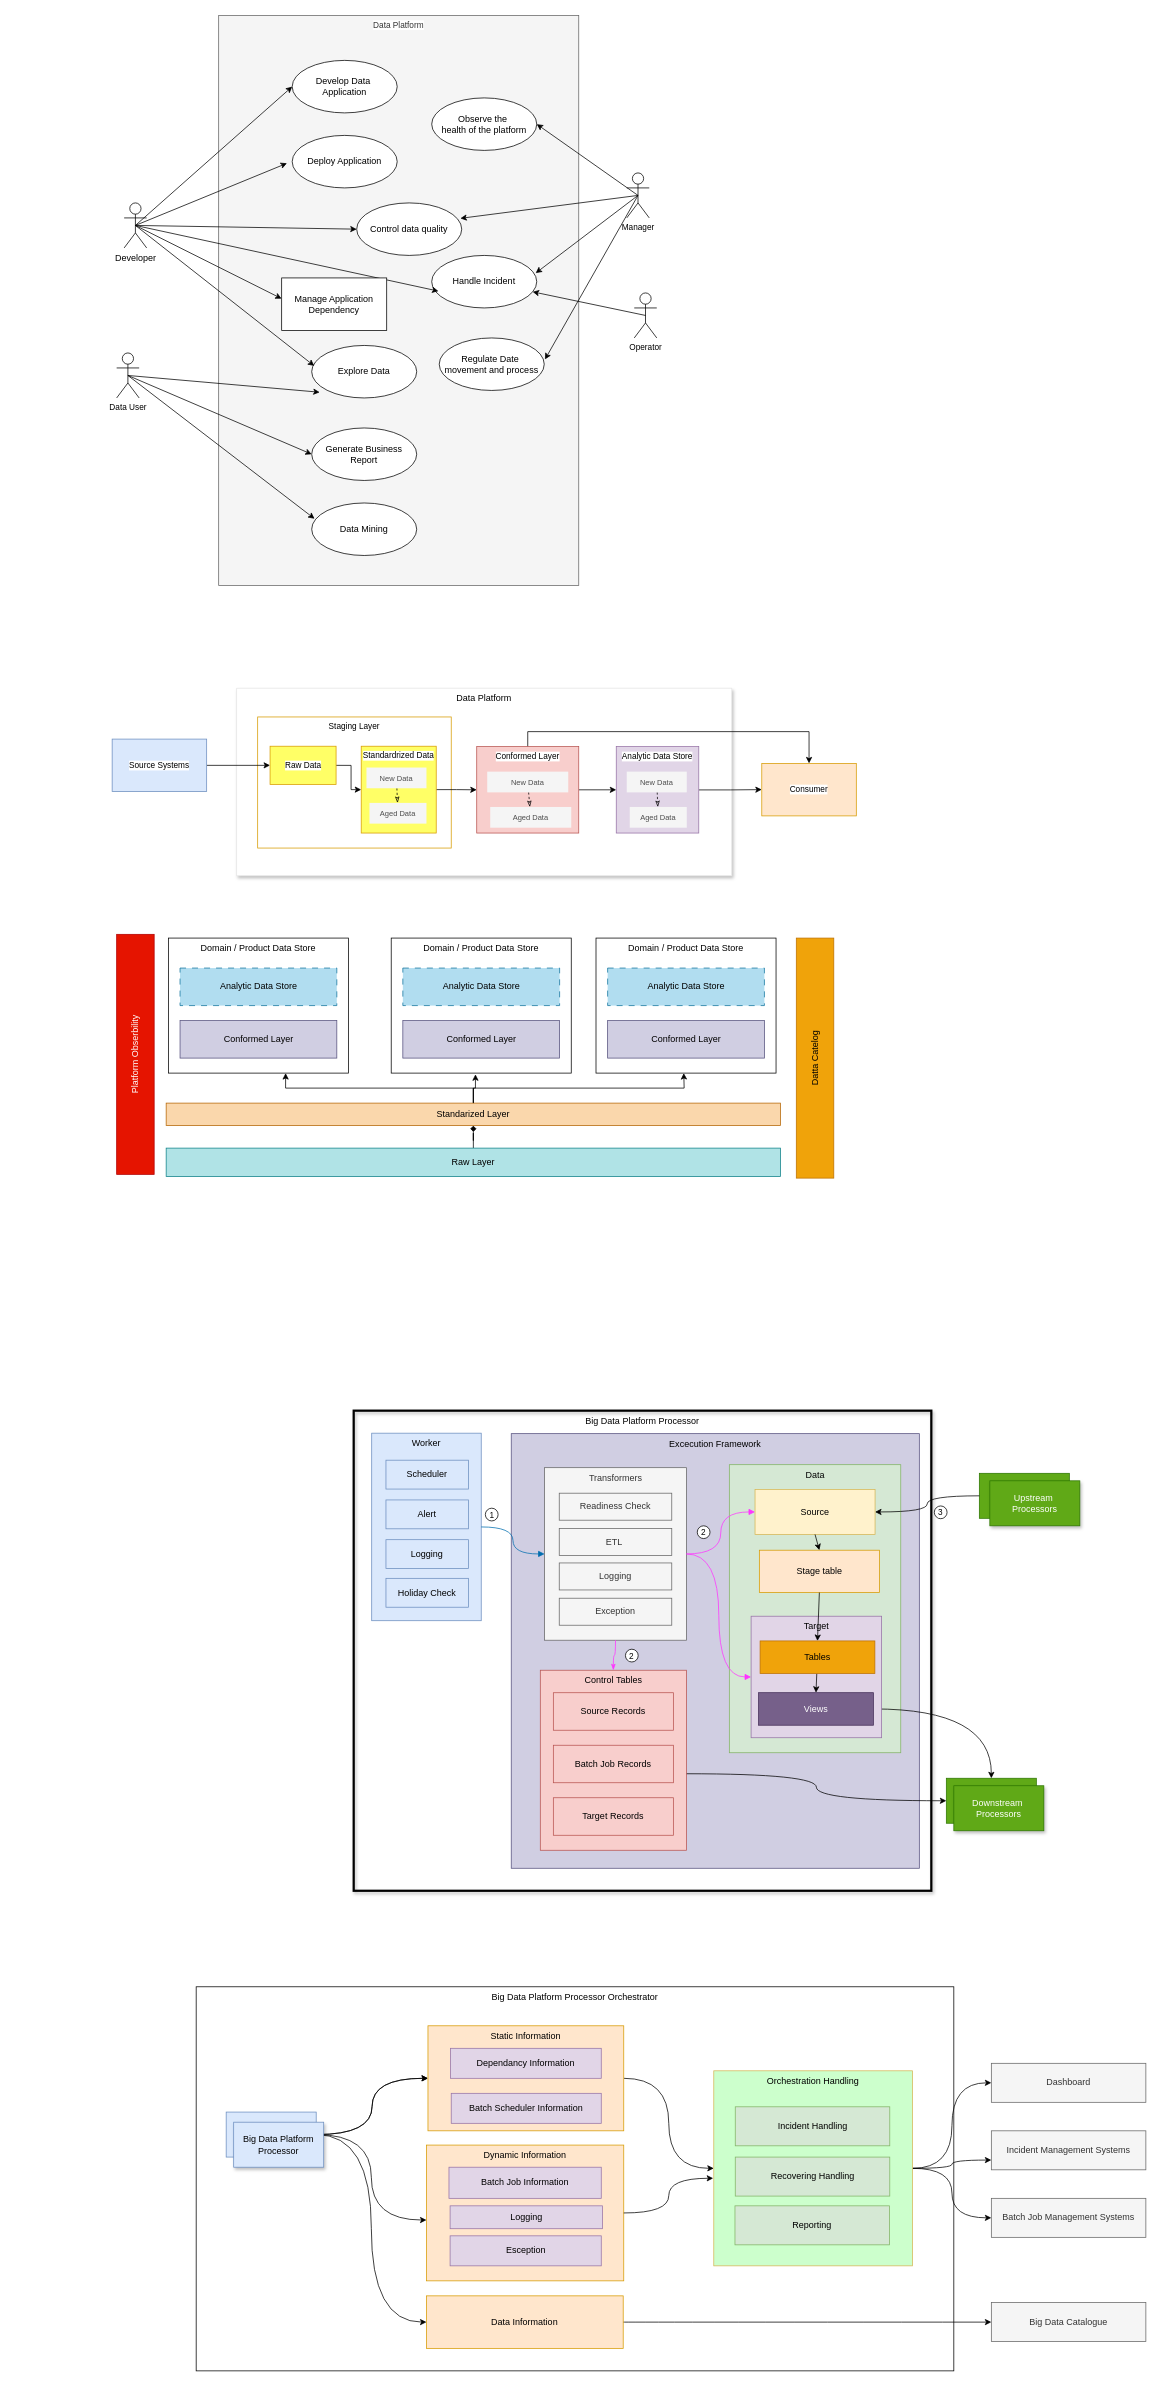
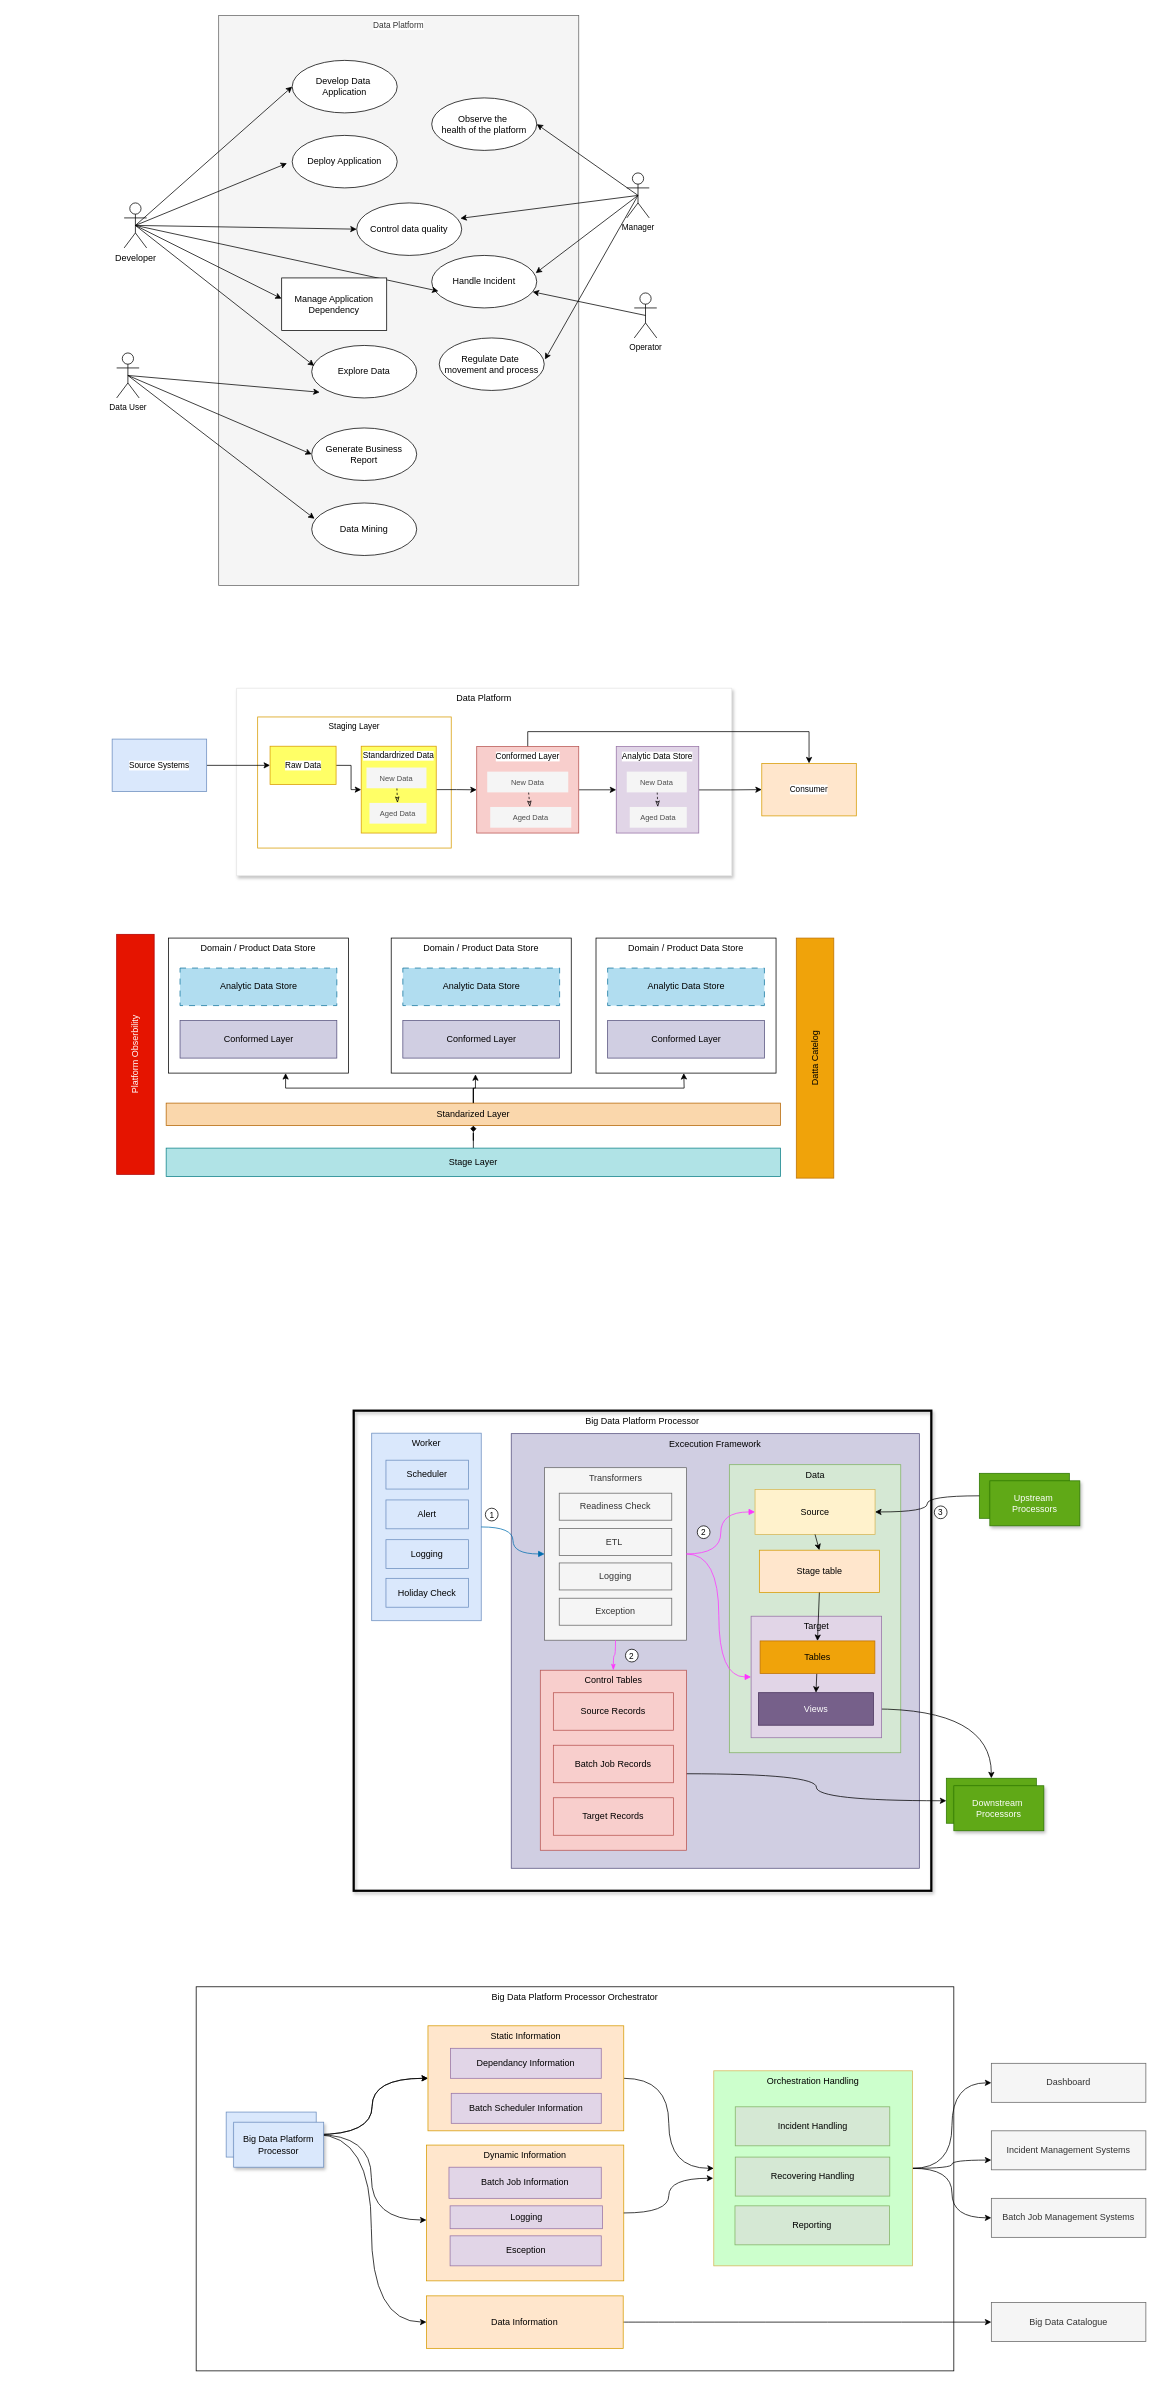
node "Raw Layer": label "Raw Layer" -> "Stage Layer"
